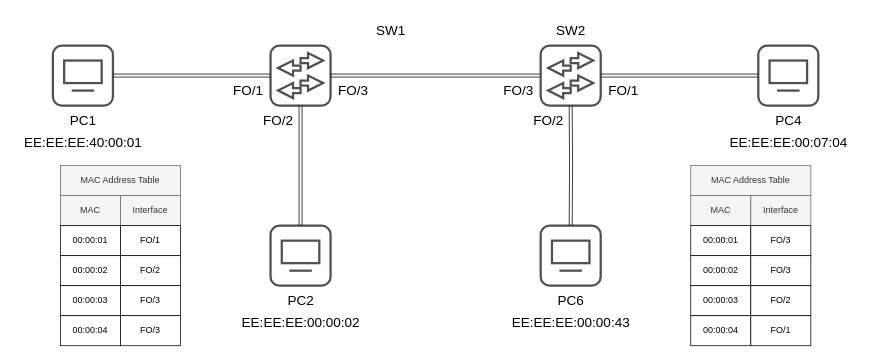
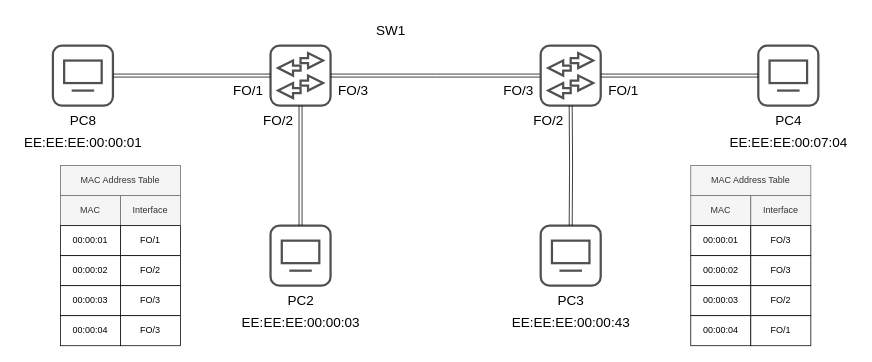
node "SW2": removed
node "PC1": label "PC1" -> "PC8"
node "EE:EE:EE:40:00:01": label "EE:EE:EE:40:00:01" -> "EE:EE:EE:00:00:01"
node "PC6": label "PC6" -> "PC3"
node "EE:EE:EE:00:00:02": label "EE:EE:EE:00:00:02" -> "EE:EE:EE:00:00:03"
